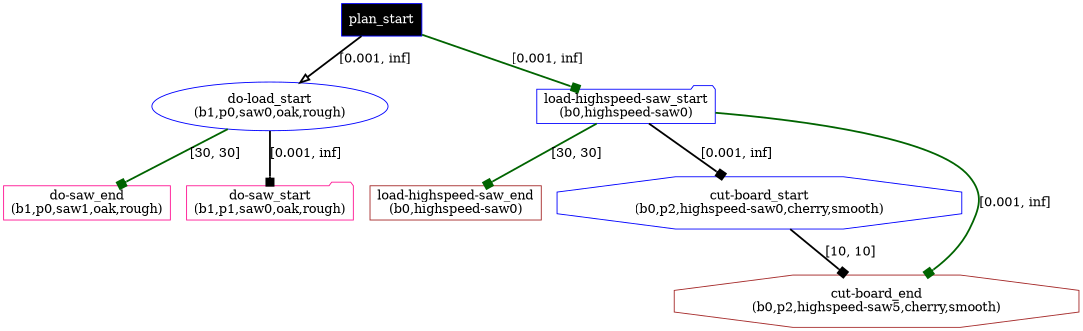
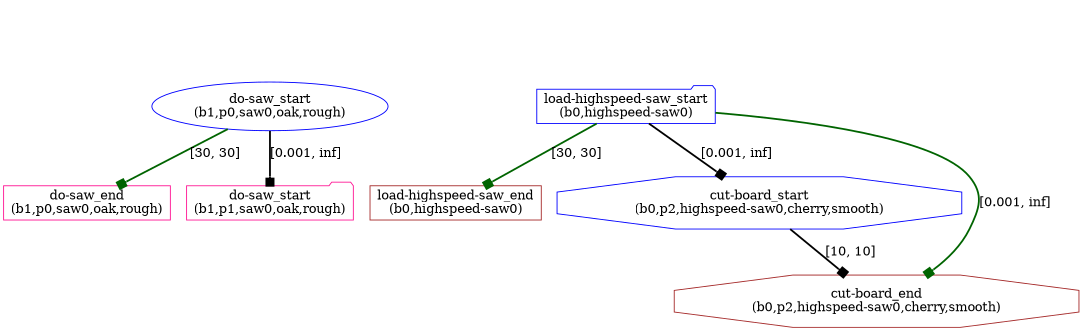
node "plan_start": removed
node "do-load_start (b1,p0,saw0,oak,rough)": label "do-load_start (b1,p0,saw0,oak,rough)" -> "do-saw_start (b1,p0,saw0,oak,rough)"
node "do-saw_end (b1,p0,saw1,oak,rough)": label "do-saw_end (b1,p0,saw1,oak,rough)" -> "do-saw_end (b1,p0,saw0,oak,rough)"
node "cut-board_end (b0,p2,highspeed-saw5,cherry,smooth)": label "cut-board_end (b0,p2,highspeed-saw5,cherry,smooth)" -> "cut-board_end (b0,p2,highspeed-saw0,cherry,smooth)"
